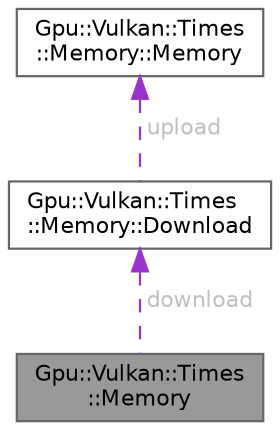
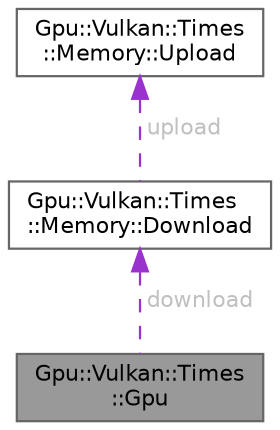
node "Gpu::Vulkan::Times ::Memory::Memory": label "Gpu::Vulkan::Times ::Memory::Memory" -> "Gpu::Vulkan::Times ::Memory::Upload"
node "Gpu::Vulkan::Times ::Memory": label "Gpu::Vulkan::Times ::Memory" -> "Gpu::Vulkan::Times ::Gpu"
